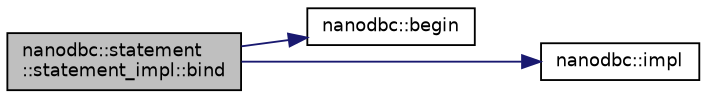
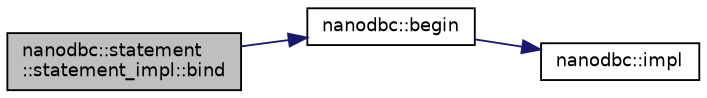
edge "nanodbc::statement ::statement_impl::bind" -> "nanodbc::impl": now "nanodbc::begin" -> "nanodbc::impl"
